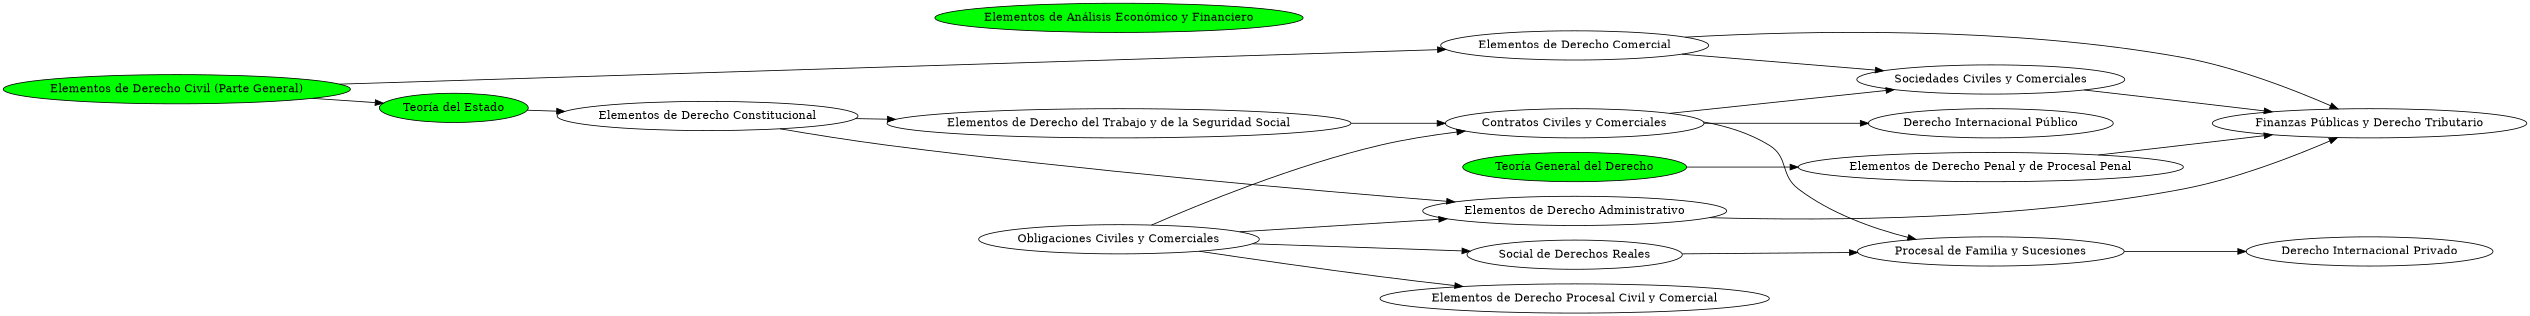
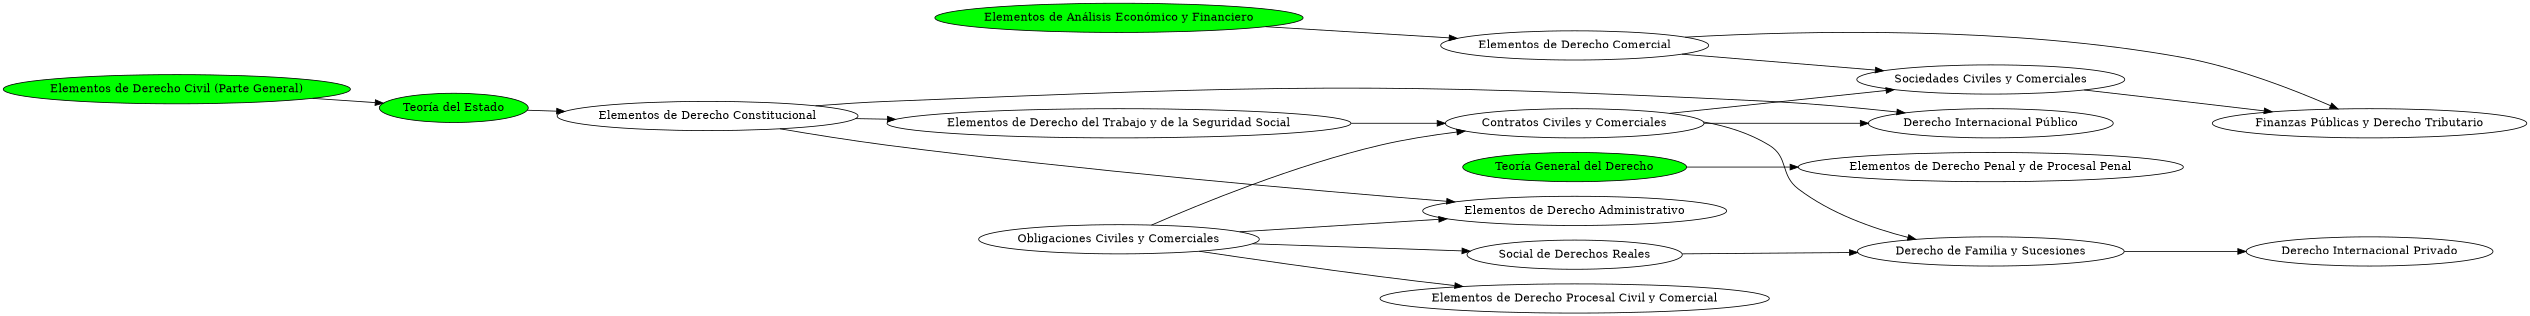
edge "Elementos de Derecho Civil (Parte General)" -> "Elementos de Derecho Comercial": now "Elementos de Análisis Económico y Financiero" -> "Elementos de Derecho Comercial"
edge "Elementos de Derecho Constitucional" -> "Derecho Internacional Público": added
edge "Elementos de Derecho Penal y de Procesal Penal" -> "Finanzas Públicas y Derecho Tributario": removed
edge "Elementos de Derecho Administrativo" -> "Finanzas Públicas y Derecho Tributario": removed
node "Procesal de Familia y Sucesiones": label "Procesal de Familia y Sucesiones" -> "Derecho de Familia y Sucesiones"
